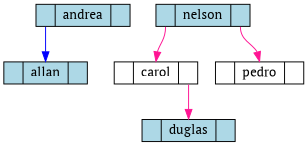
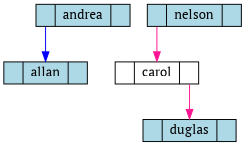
node "pedro": removed
